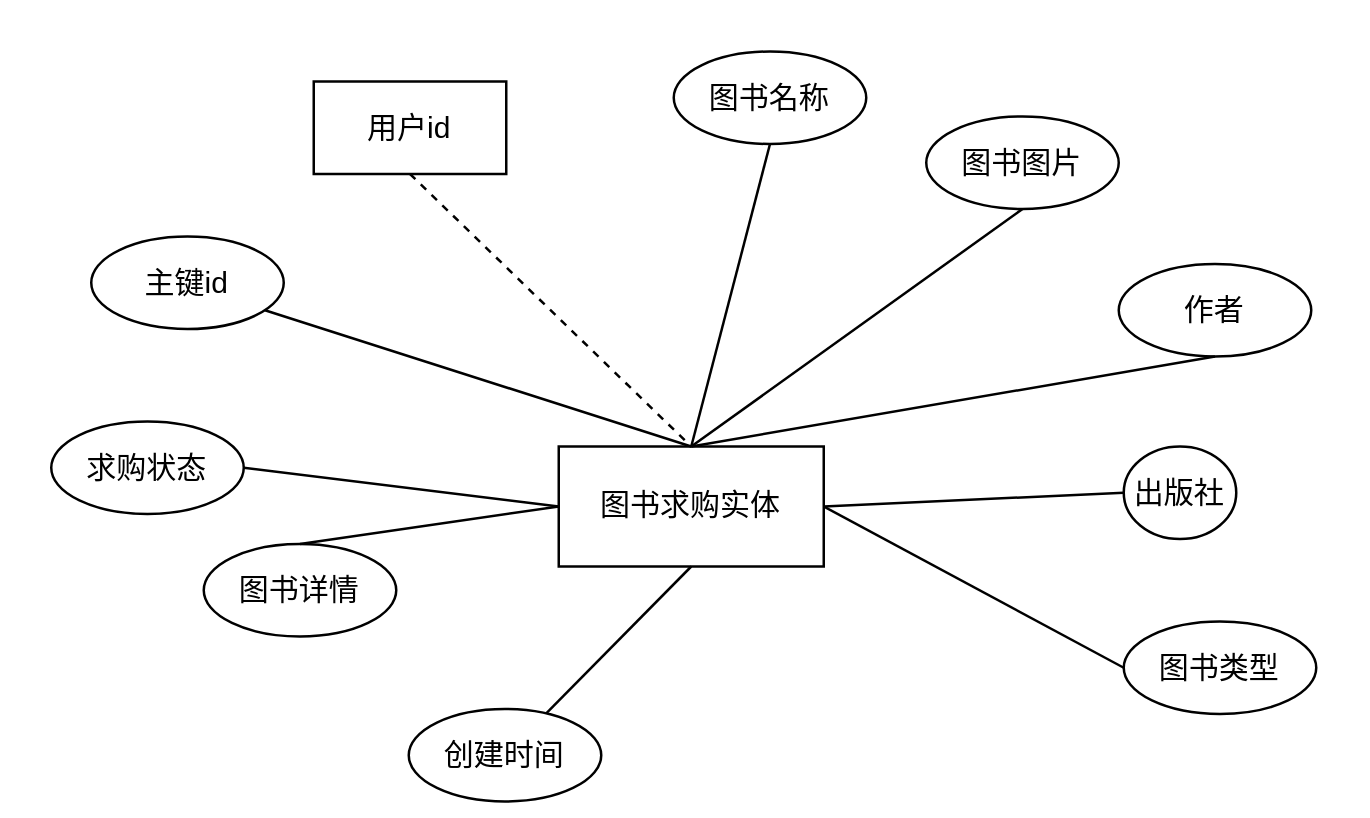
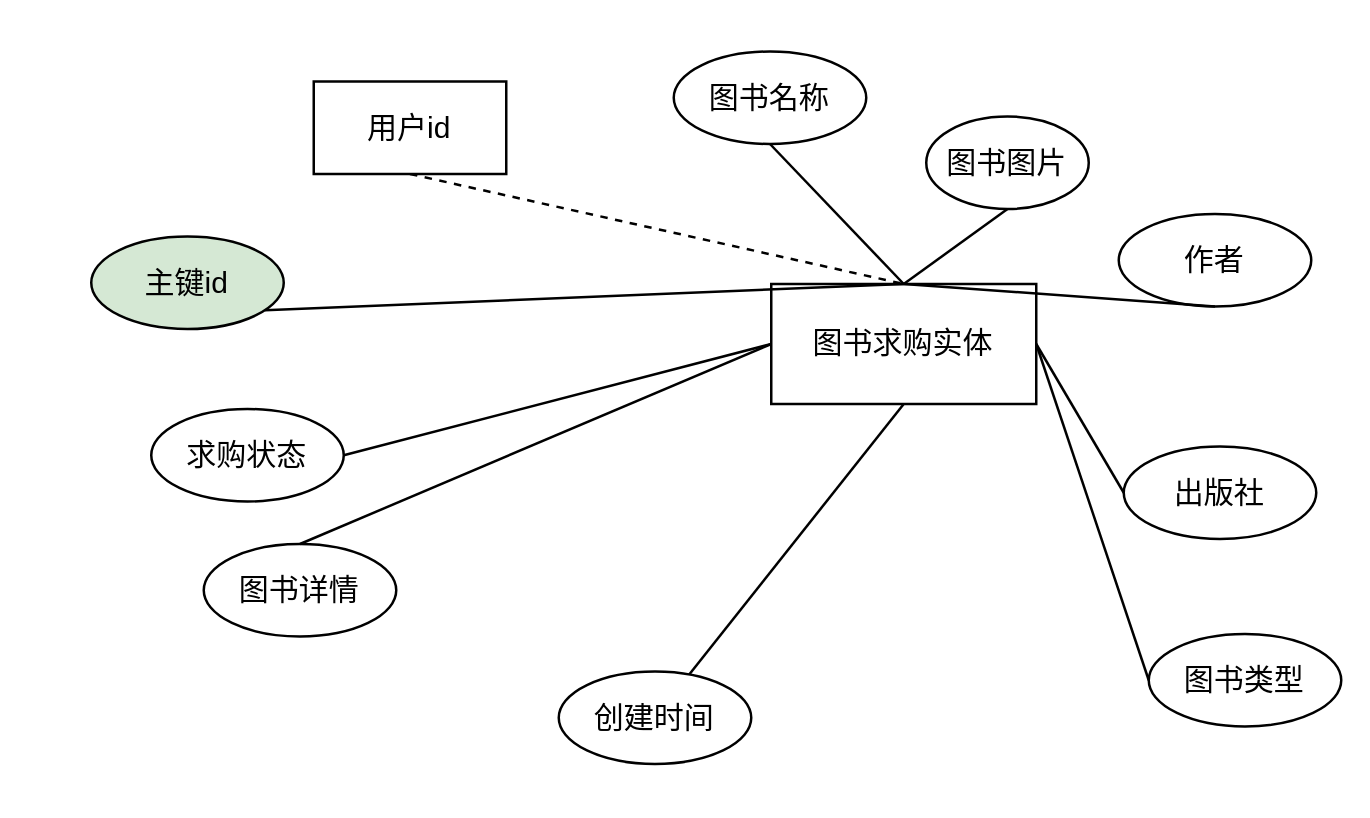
node "图书图片": size 193x93 -> 163x93
node "主键id": fillcolor #ffffff -> #d5e8d4
node "作者": moved (1215, 310) -> (1215, 260)
node "求购状态": moved (148, 468) -> (248, 455)
node "出版社": size 113x93 -> 193x93
node "图书求购实体": moved (691, 506) -> (904, 344)
node "图书类型": moved (1220, 668) -> (1245, 680)
node "创建时间": moved (505, 755) -> (655, 718)
